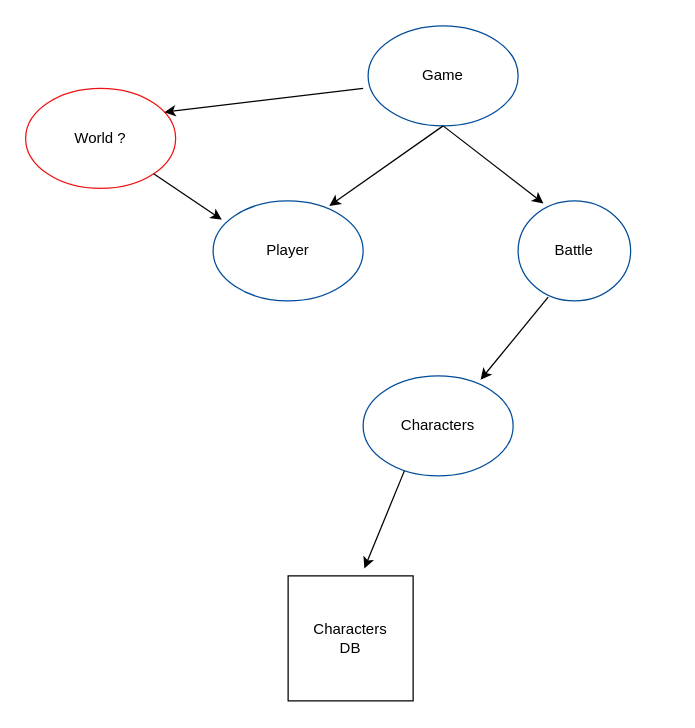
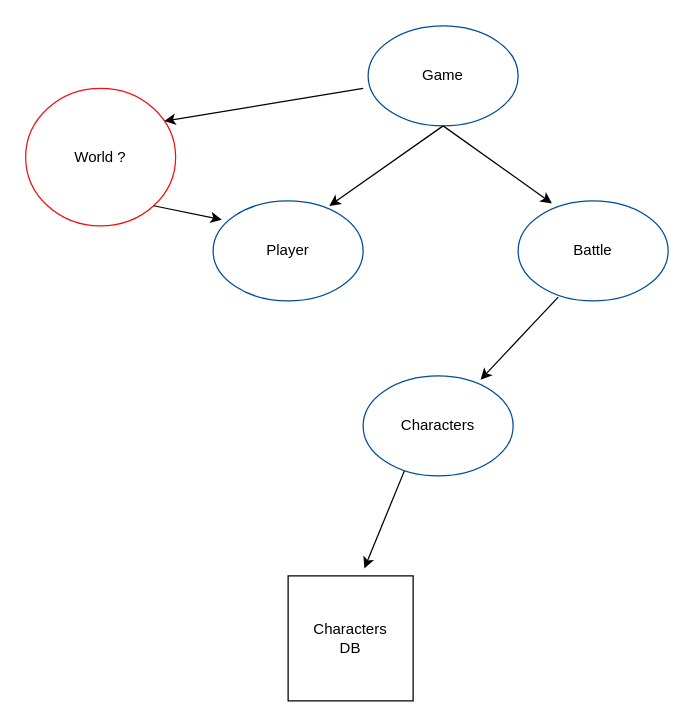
node "World ?": size 150x100 -> 150x138
node "Battle": size 113x100 -> 150x100
